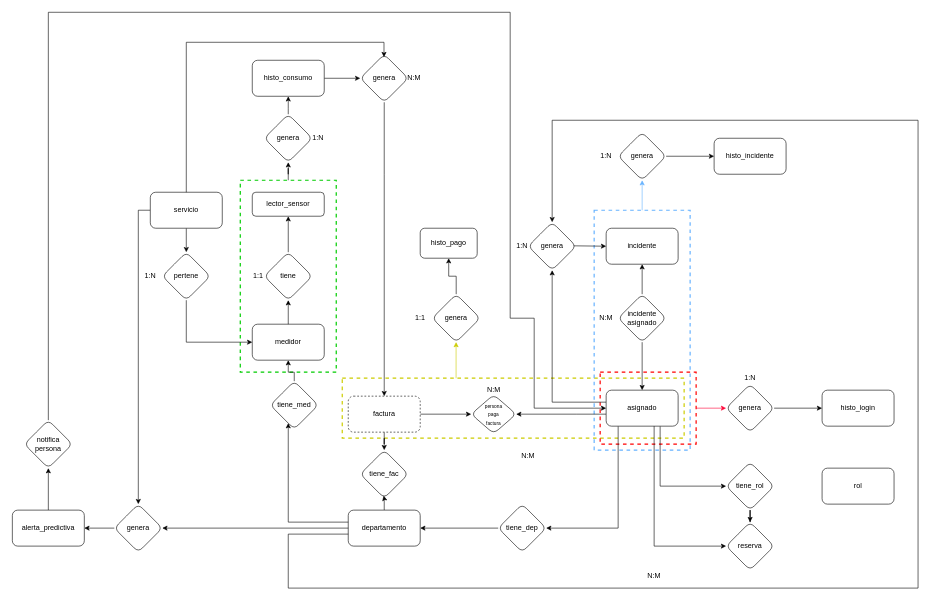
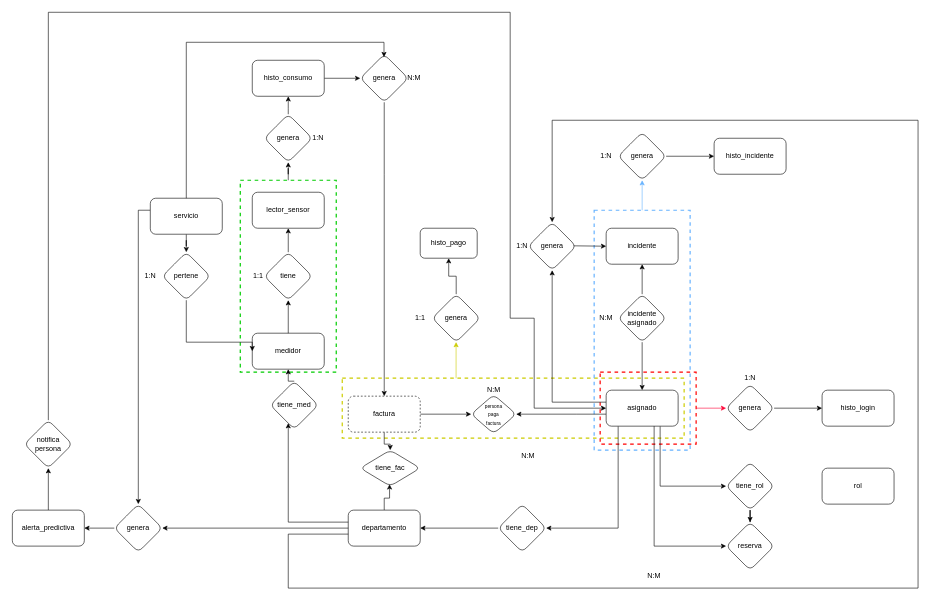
node "lector_sensor": size 72x24 -> 72x36
node "servicio": moved (186, 210) -> (186, 216)
node "medidor": moved (288, 342) -> (288, 351)
node "tiene_fac": size 48x48 -> 60x36
